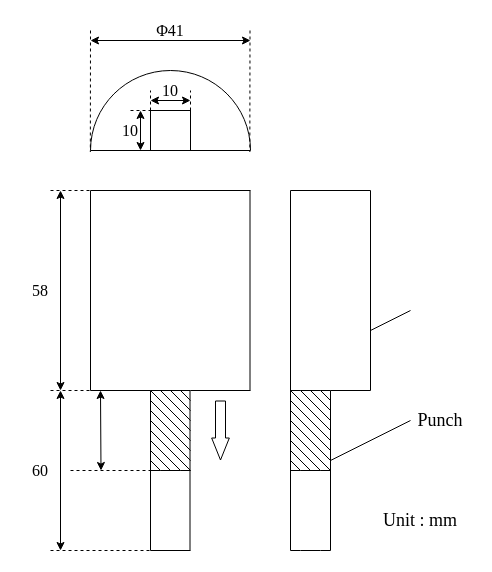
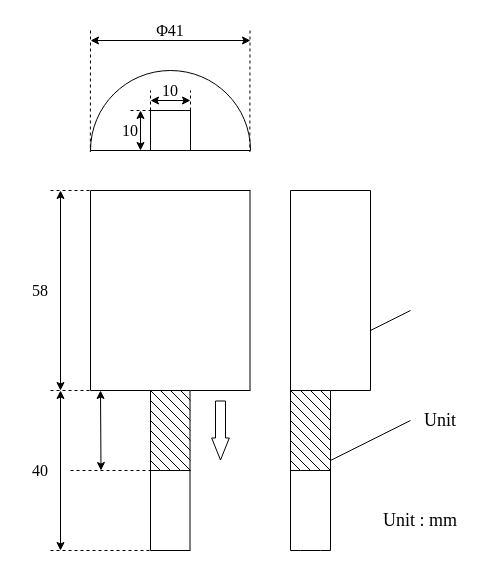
node "Punch": label "Punch" -> "Unit"
node "60": label "60" -> "40"
